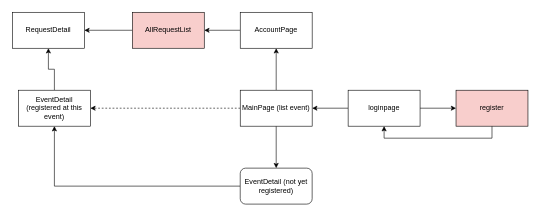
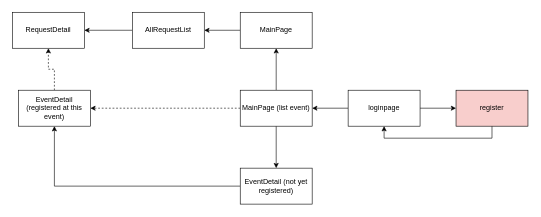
node "AllRequestList": fillcolor #f8cecc -> #ffffff
node "AccountPage": label "AccountPage" -> "MainPage"
edge "EventDetail (registered at this event)" -> "RequestDetail": style solid -> dashed
node "EventDetail (not yet registered)": shape rounded rectangle -> rectangle
